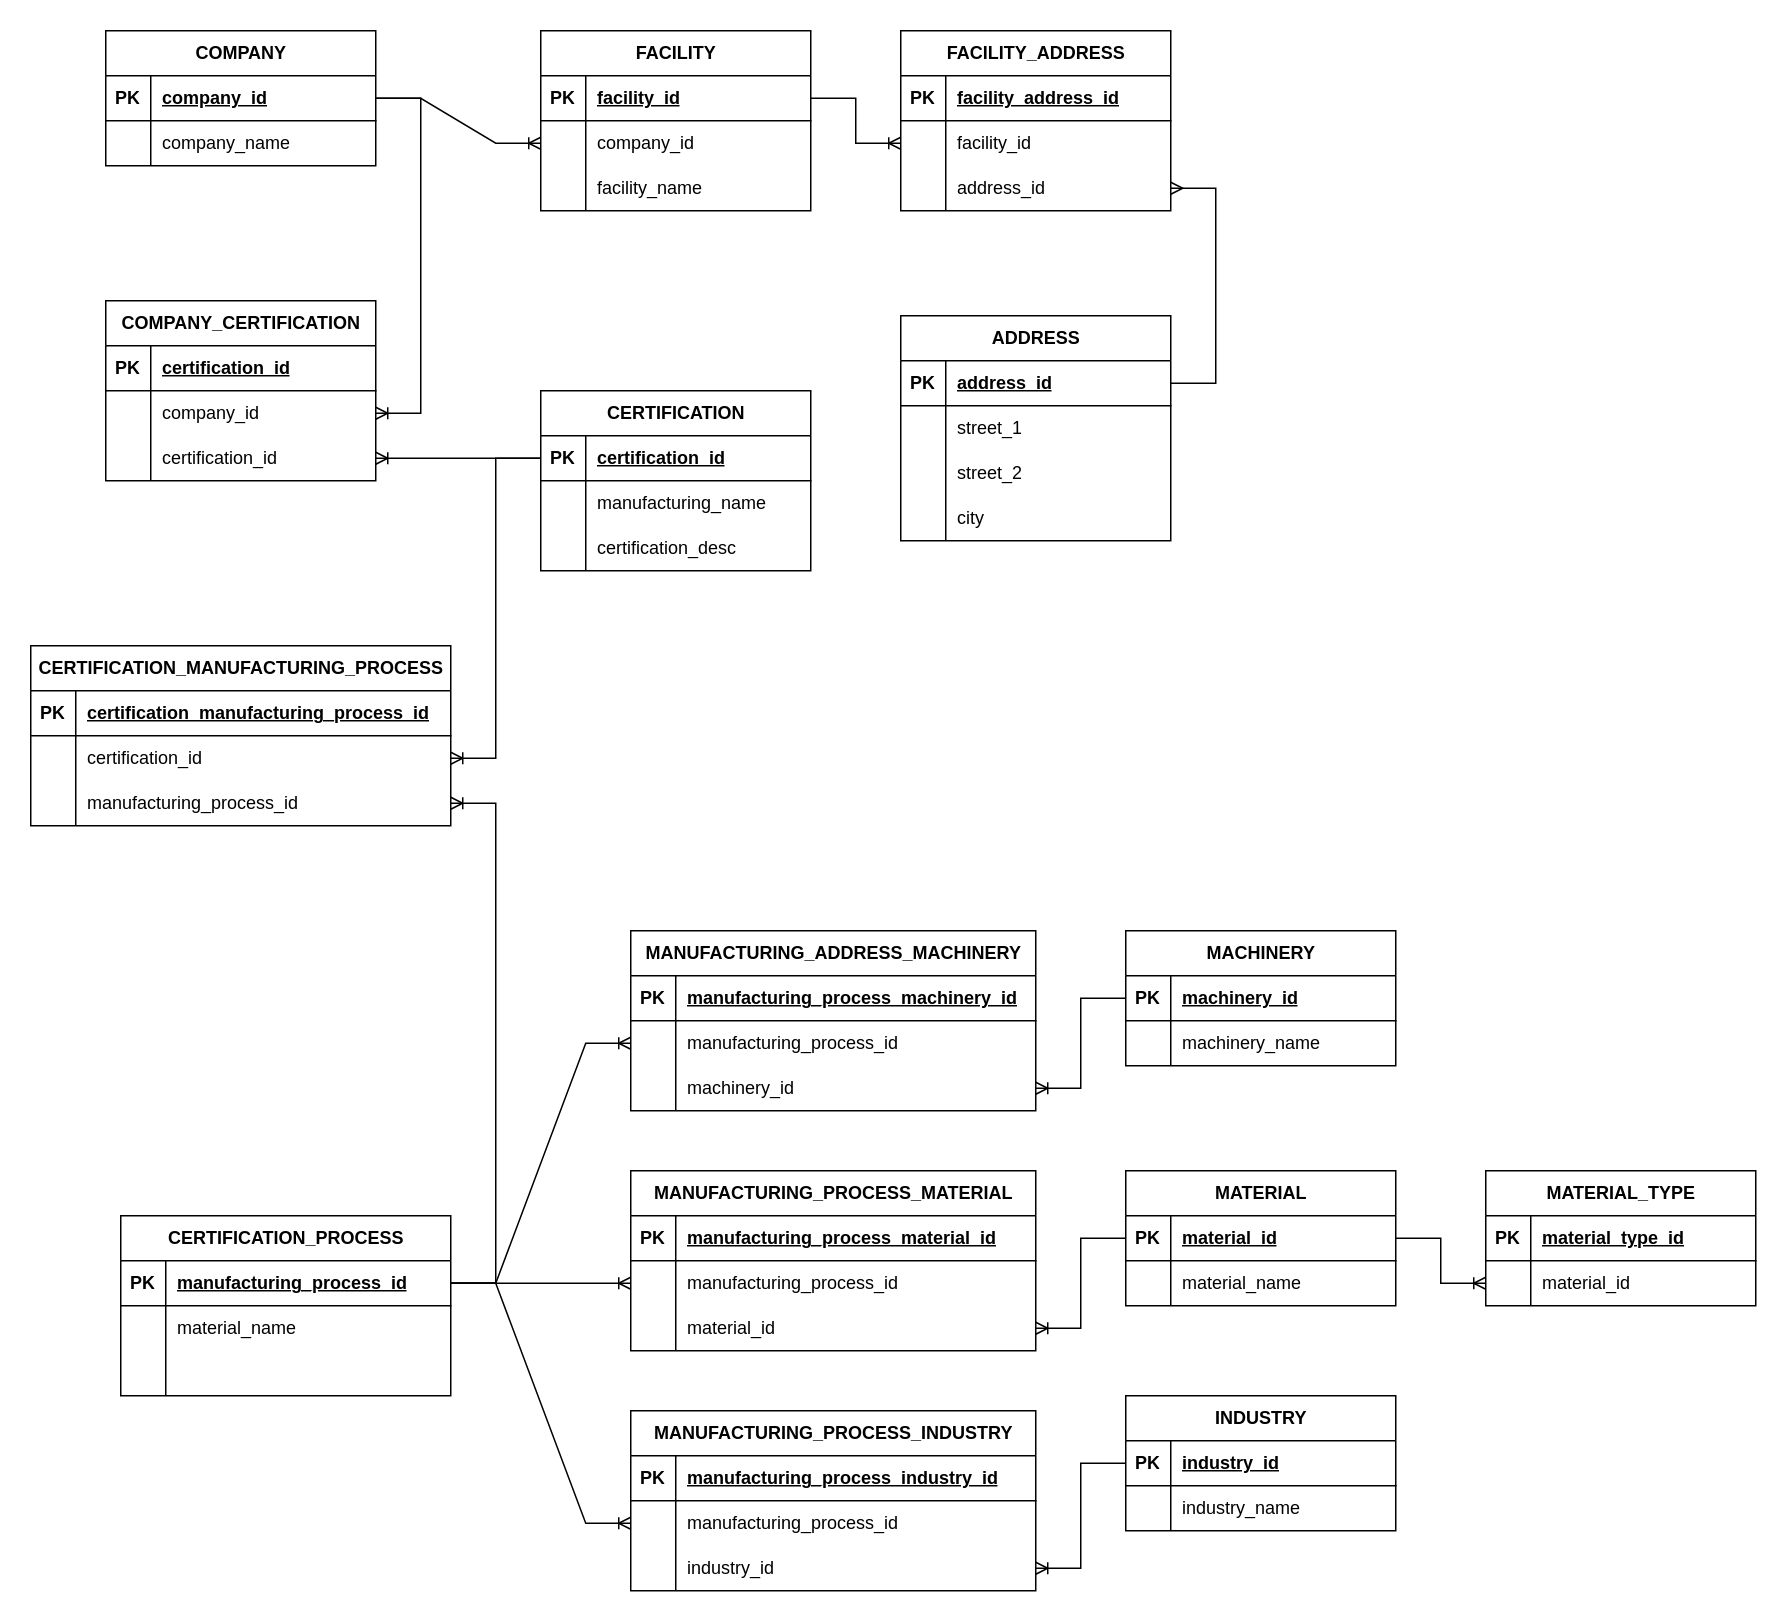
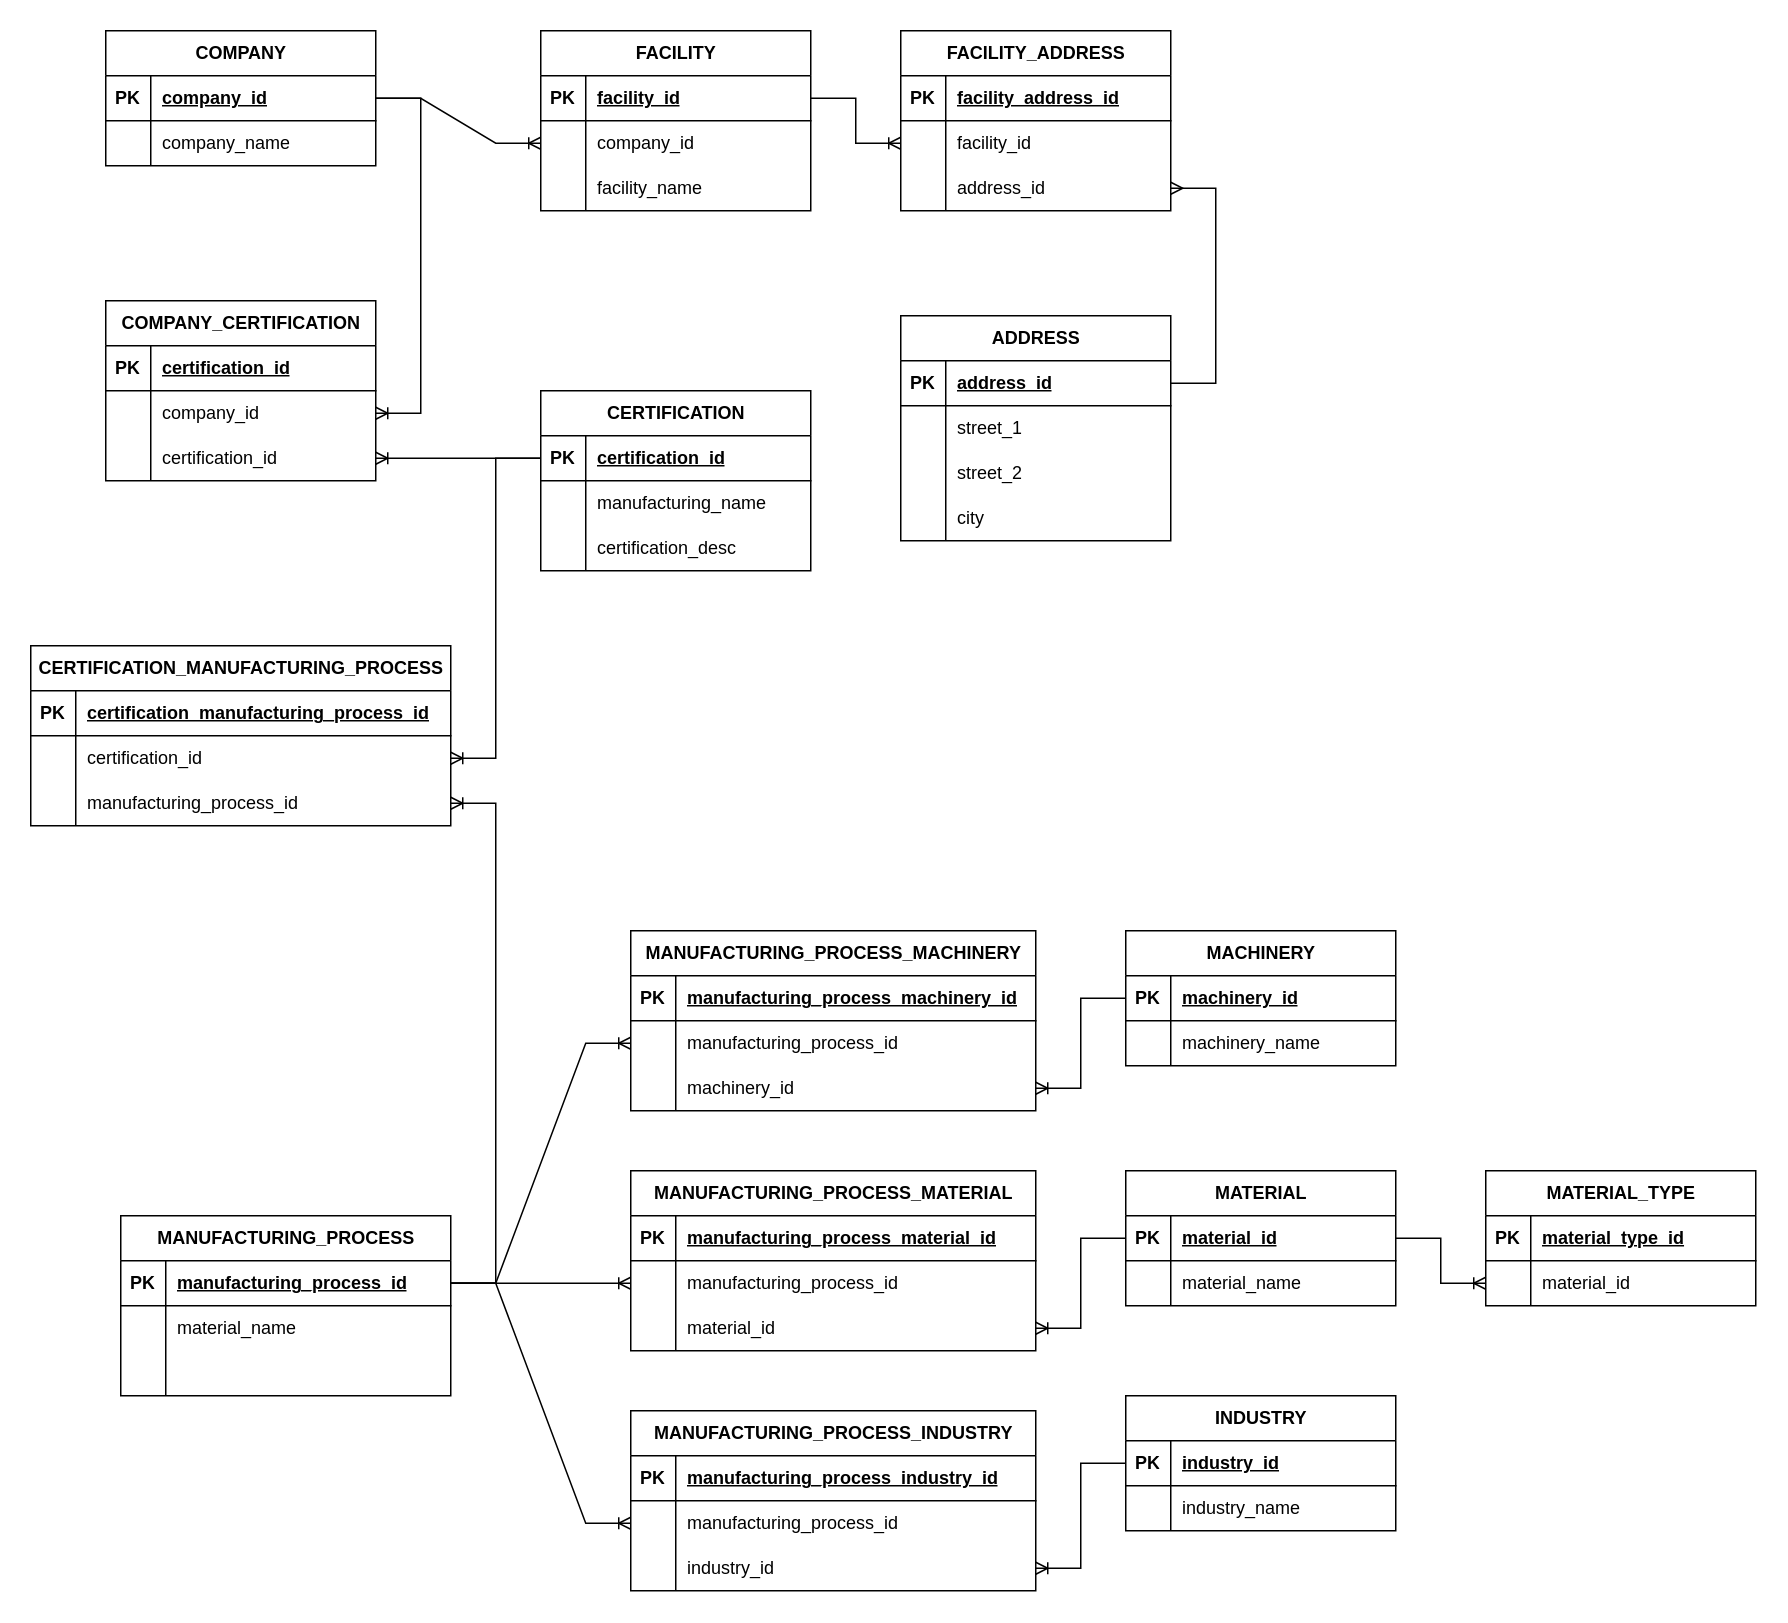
node "MANUFACTURING_ADDRESS_MACHINERY": label "MANUFACTURING_ADDRESS_MACHINERY" -> "MANUFACTURING_PROCESS_MACHINERY"
node "CERTIFICATION_PROCESS": label "CERTIFICATION_PROCESS" -> "MANUFACTURING_PROCESS"
